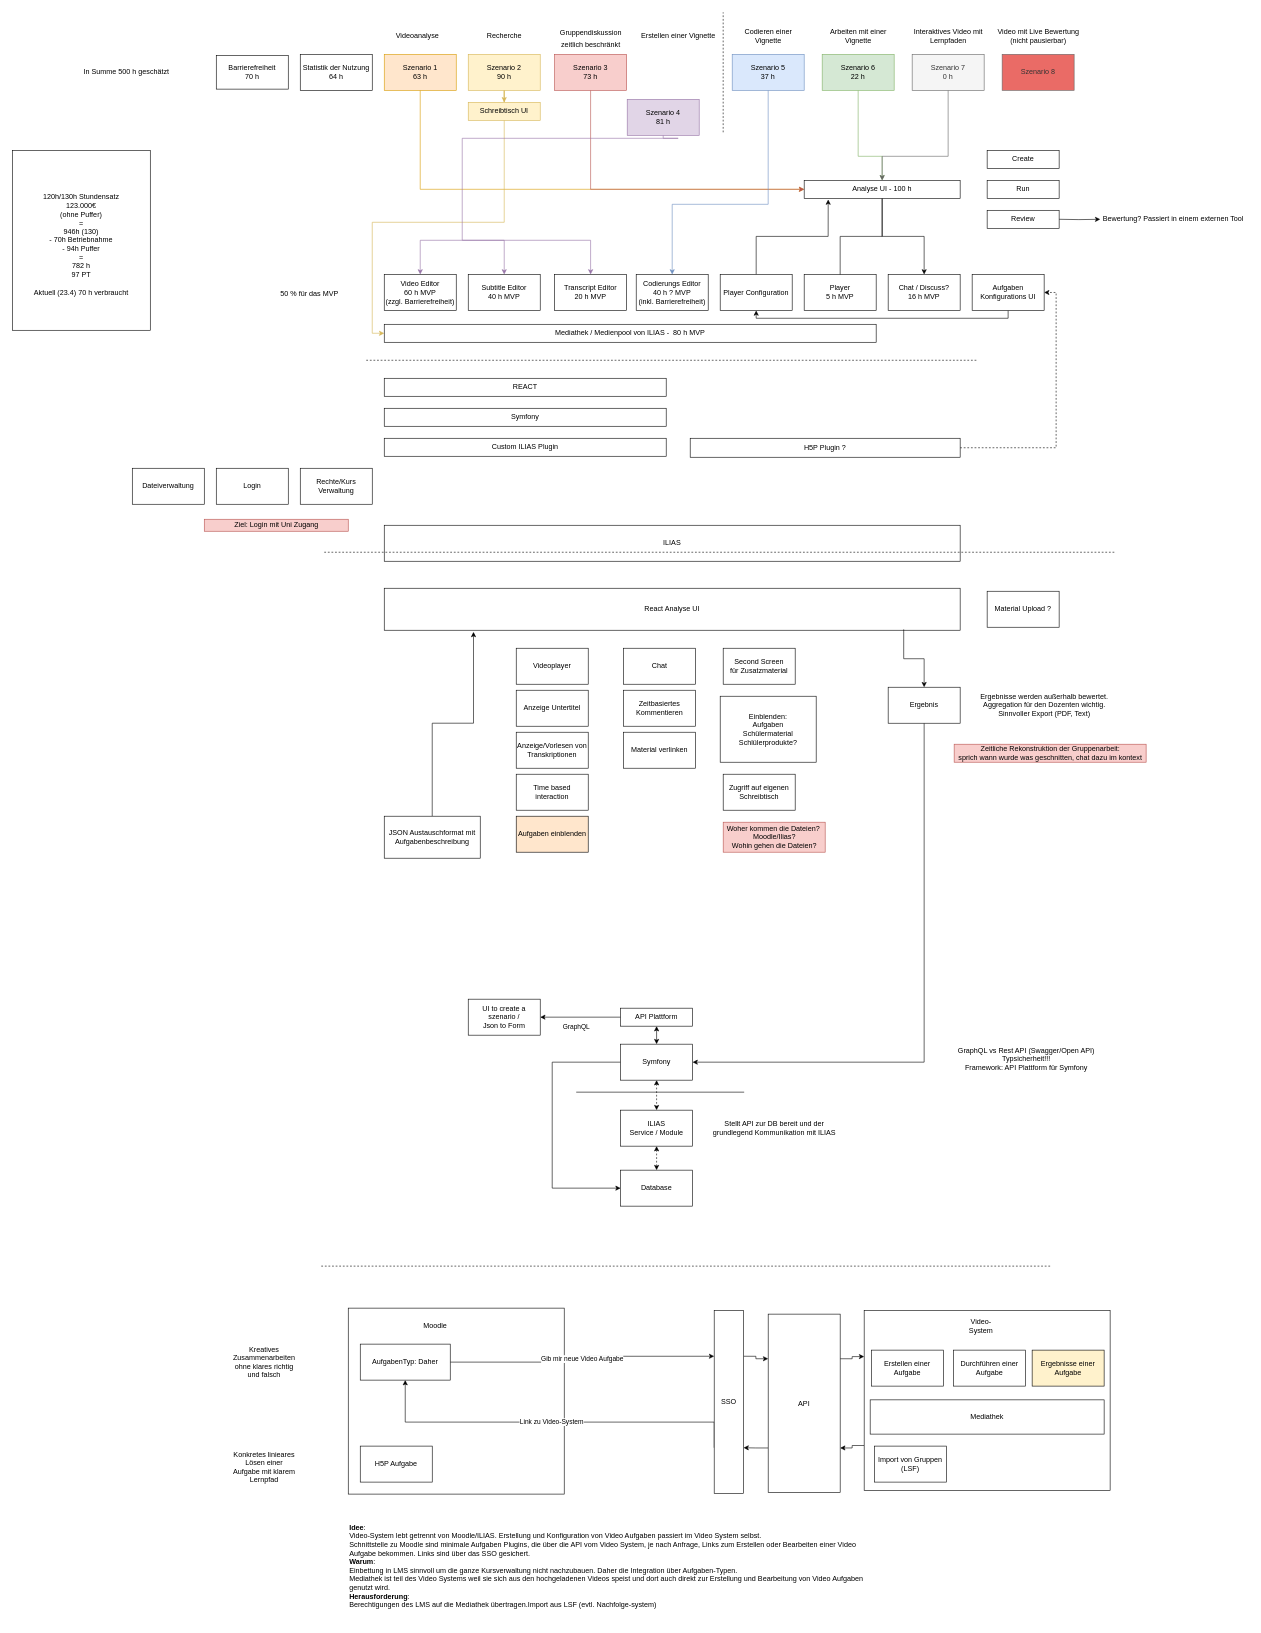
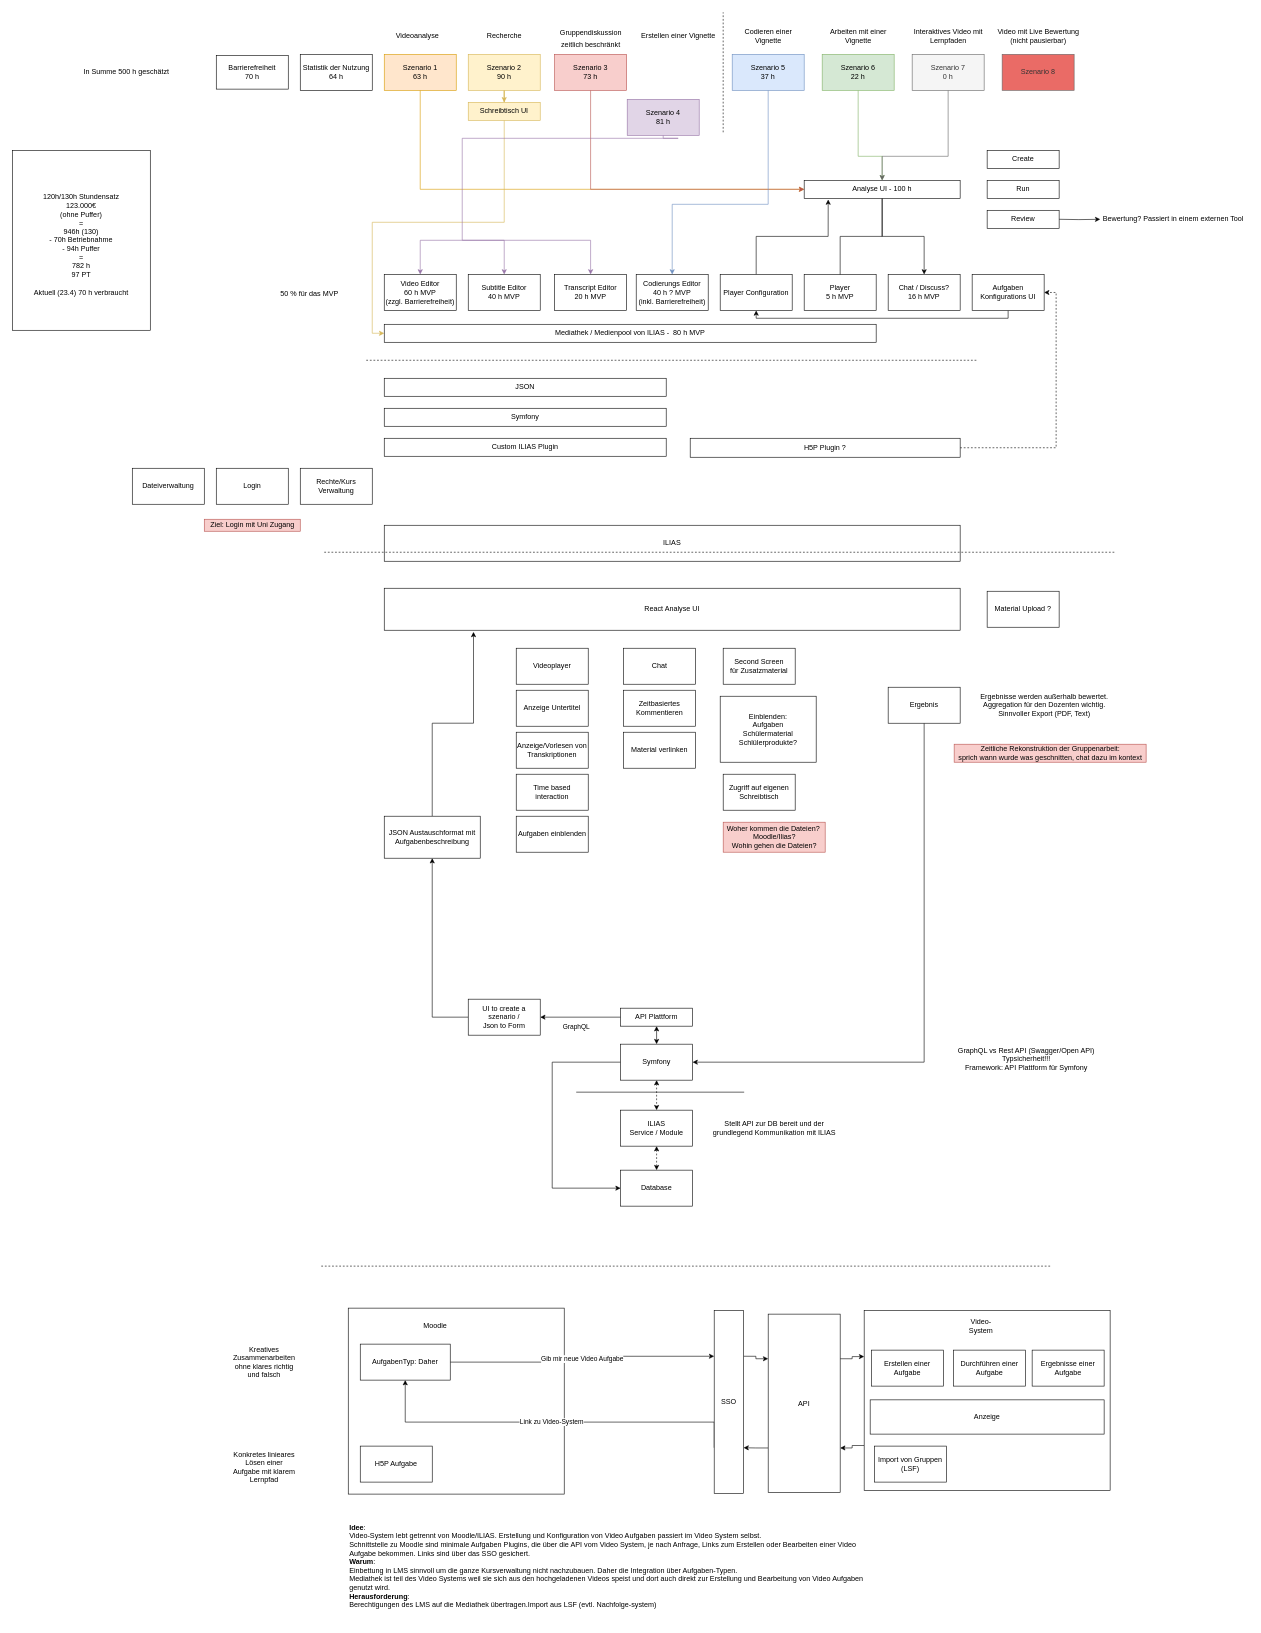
node "REACT": label "REACT" -> "JSON"
node "Ziel: Login mit Uni Zugang": size 144x12 -> 96x12
edge "React Analyse UI" -> "Ergebnis": removed
node "Aufgaben einblenden": fillcolor #ffe6cc -> #ffffff
edge "UI to create a szenario / Json to Form" -> "JSON Austauschformat mit Aufgabenbeschreibung": added
node "Ergebnisse einer Aufgabe": fillcolor #fff2cc -> #ffffff
node "Mediathek": label "Mediathek" -> "Anzeige"
